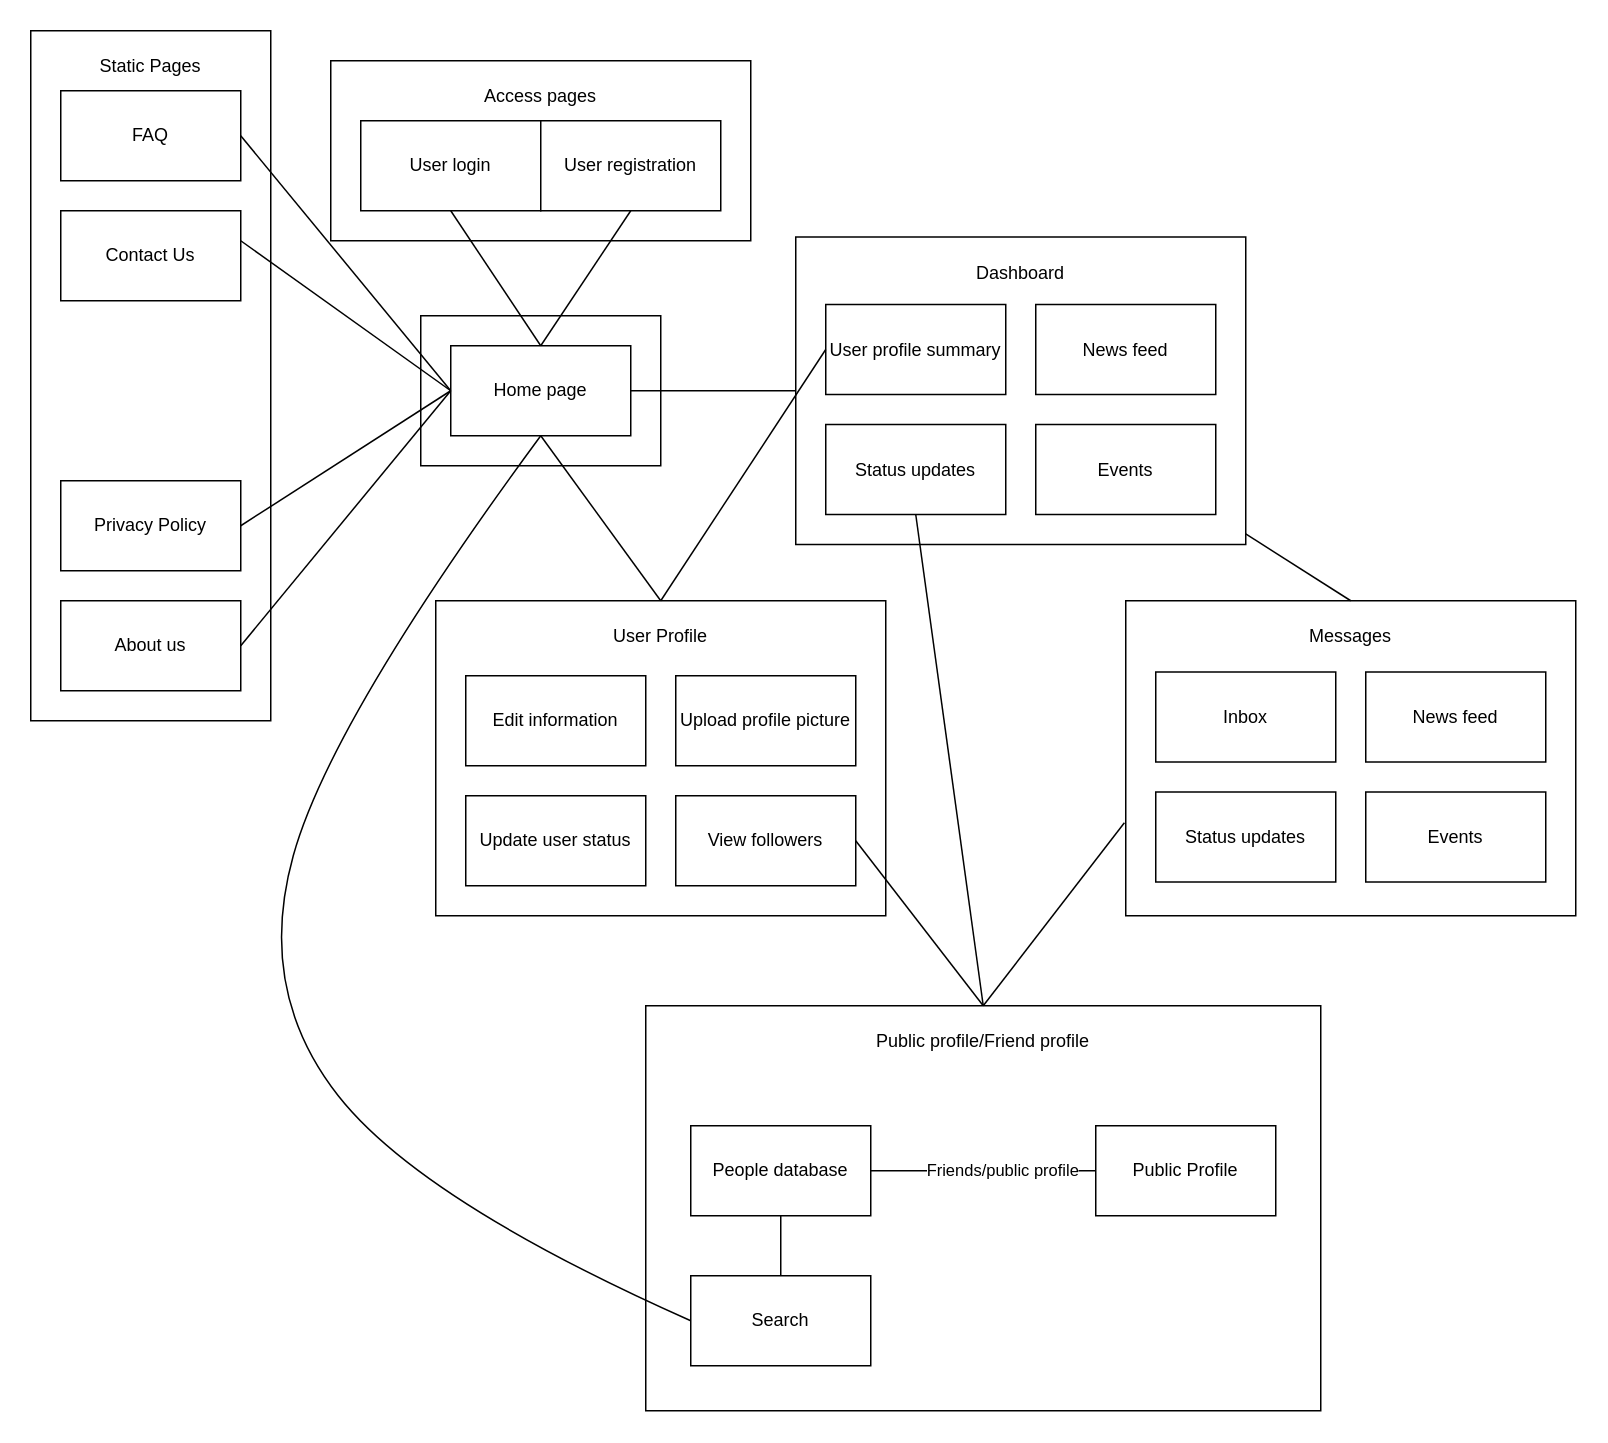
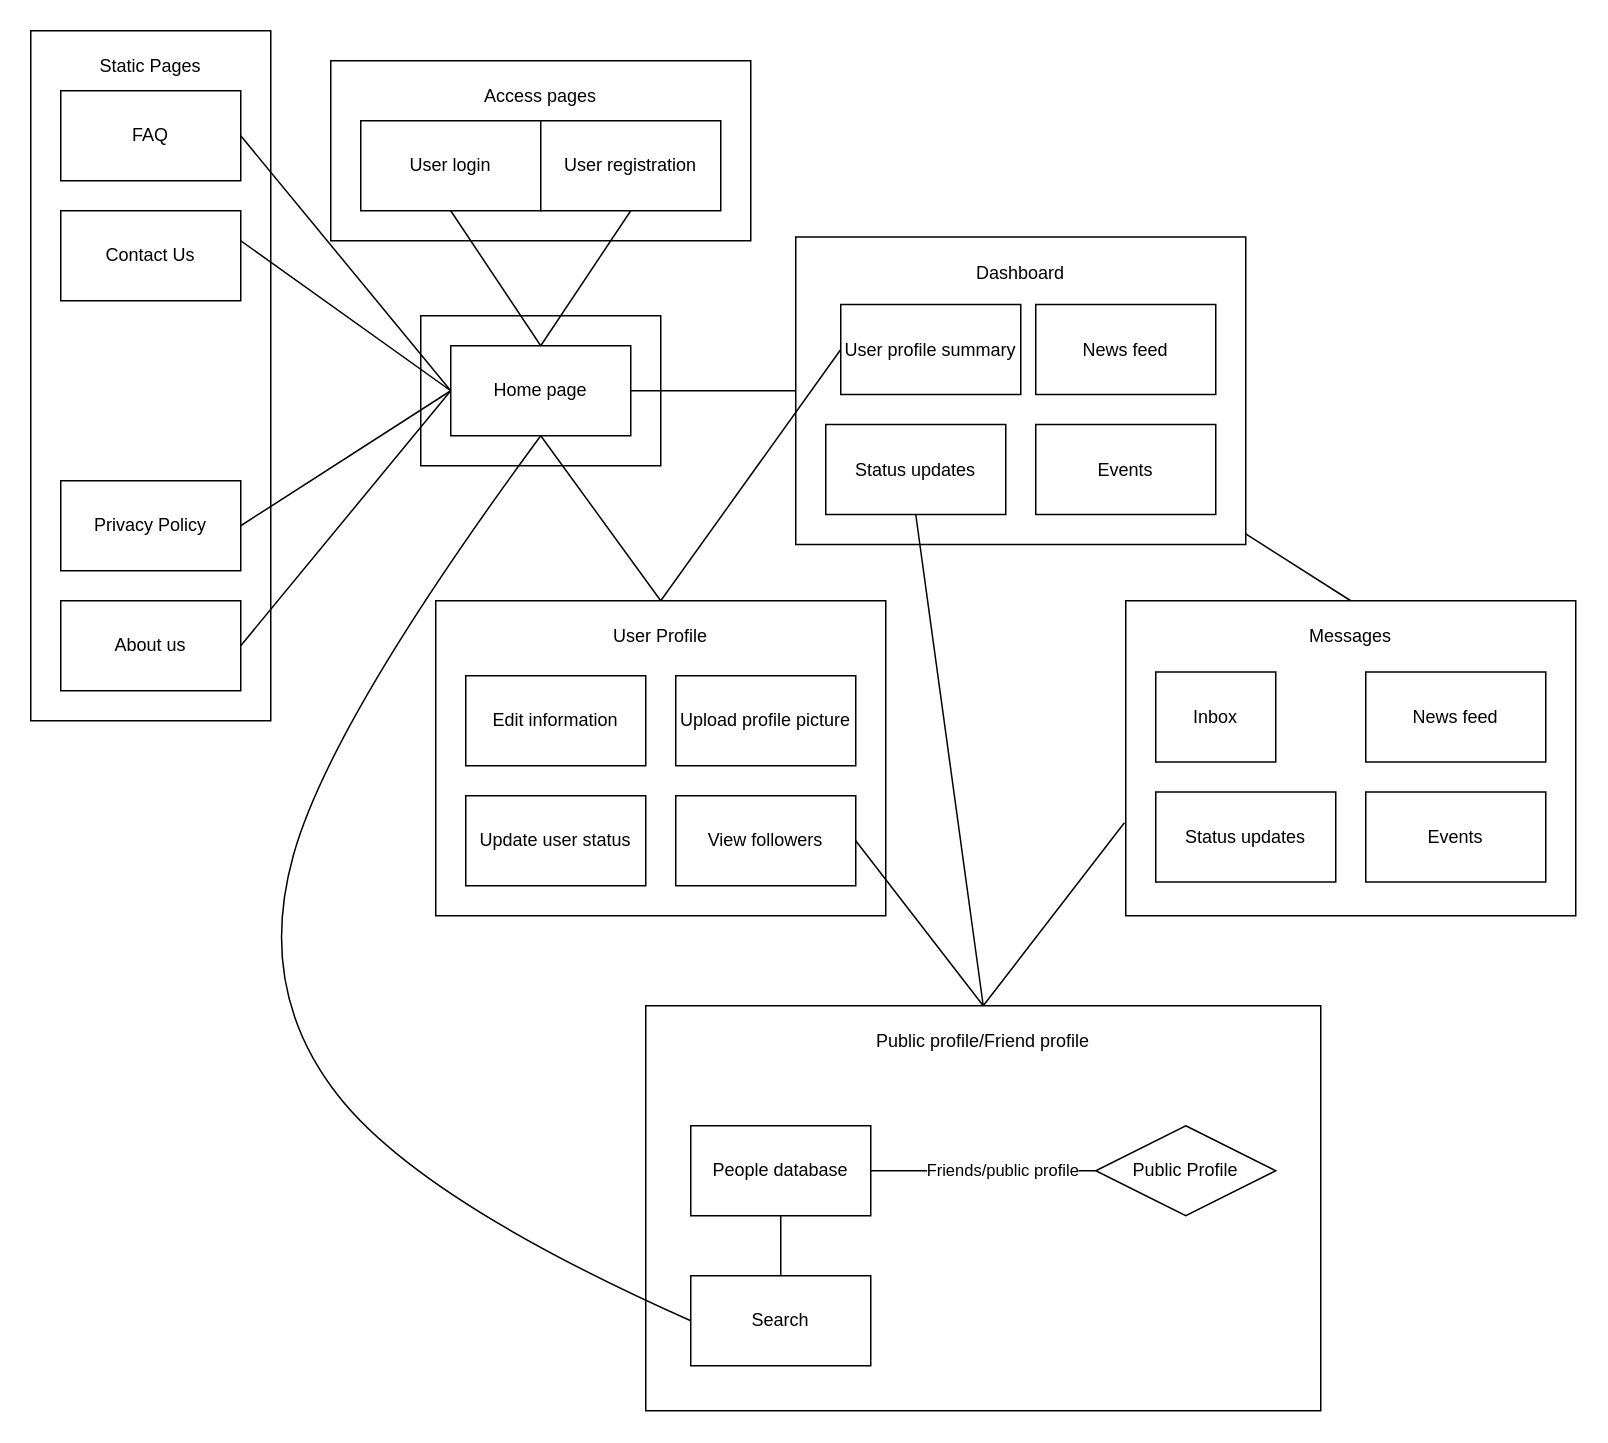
node "User profile summary": moved (916, 350) -> (931, 350)
node "Inbox": size 180x90 -> 120x90
node "Public Profile": shape rectangle -> diamond
